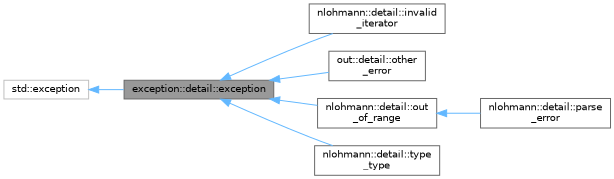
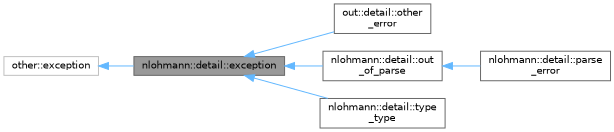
node "nlohmann::detail::invalid _iterator": removed
node "std::exception": label "std::exception" -> "other::exception"
node "exception::detail::exception": label "exception::detail::exception" -> "nlohmann::detail::exception"
node "nlohmann::detail::out _of_range": label "nlohmann::detail::out _of_range" -> "nlohmann::detail::out _of_parse"
